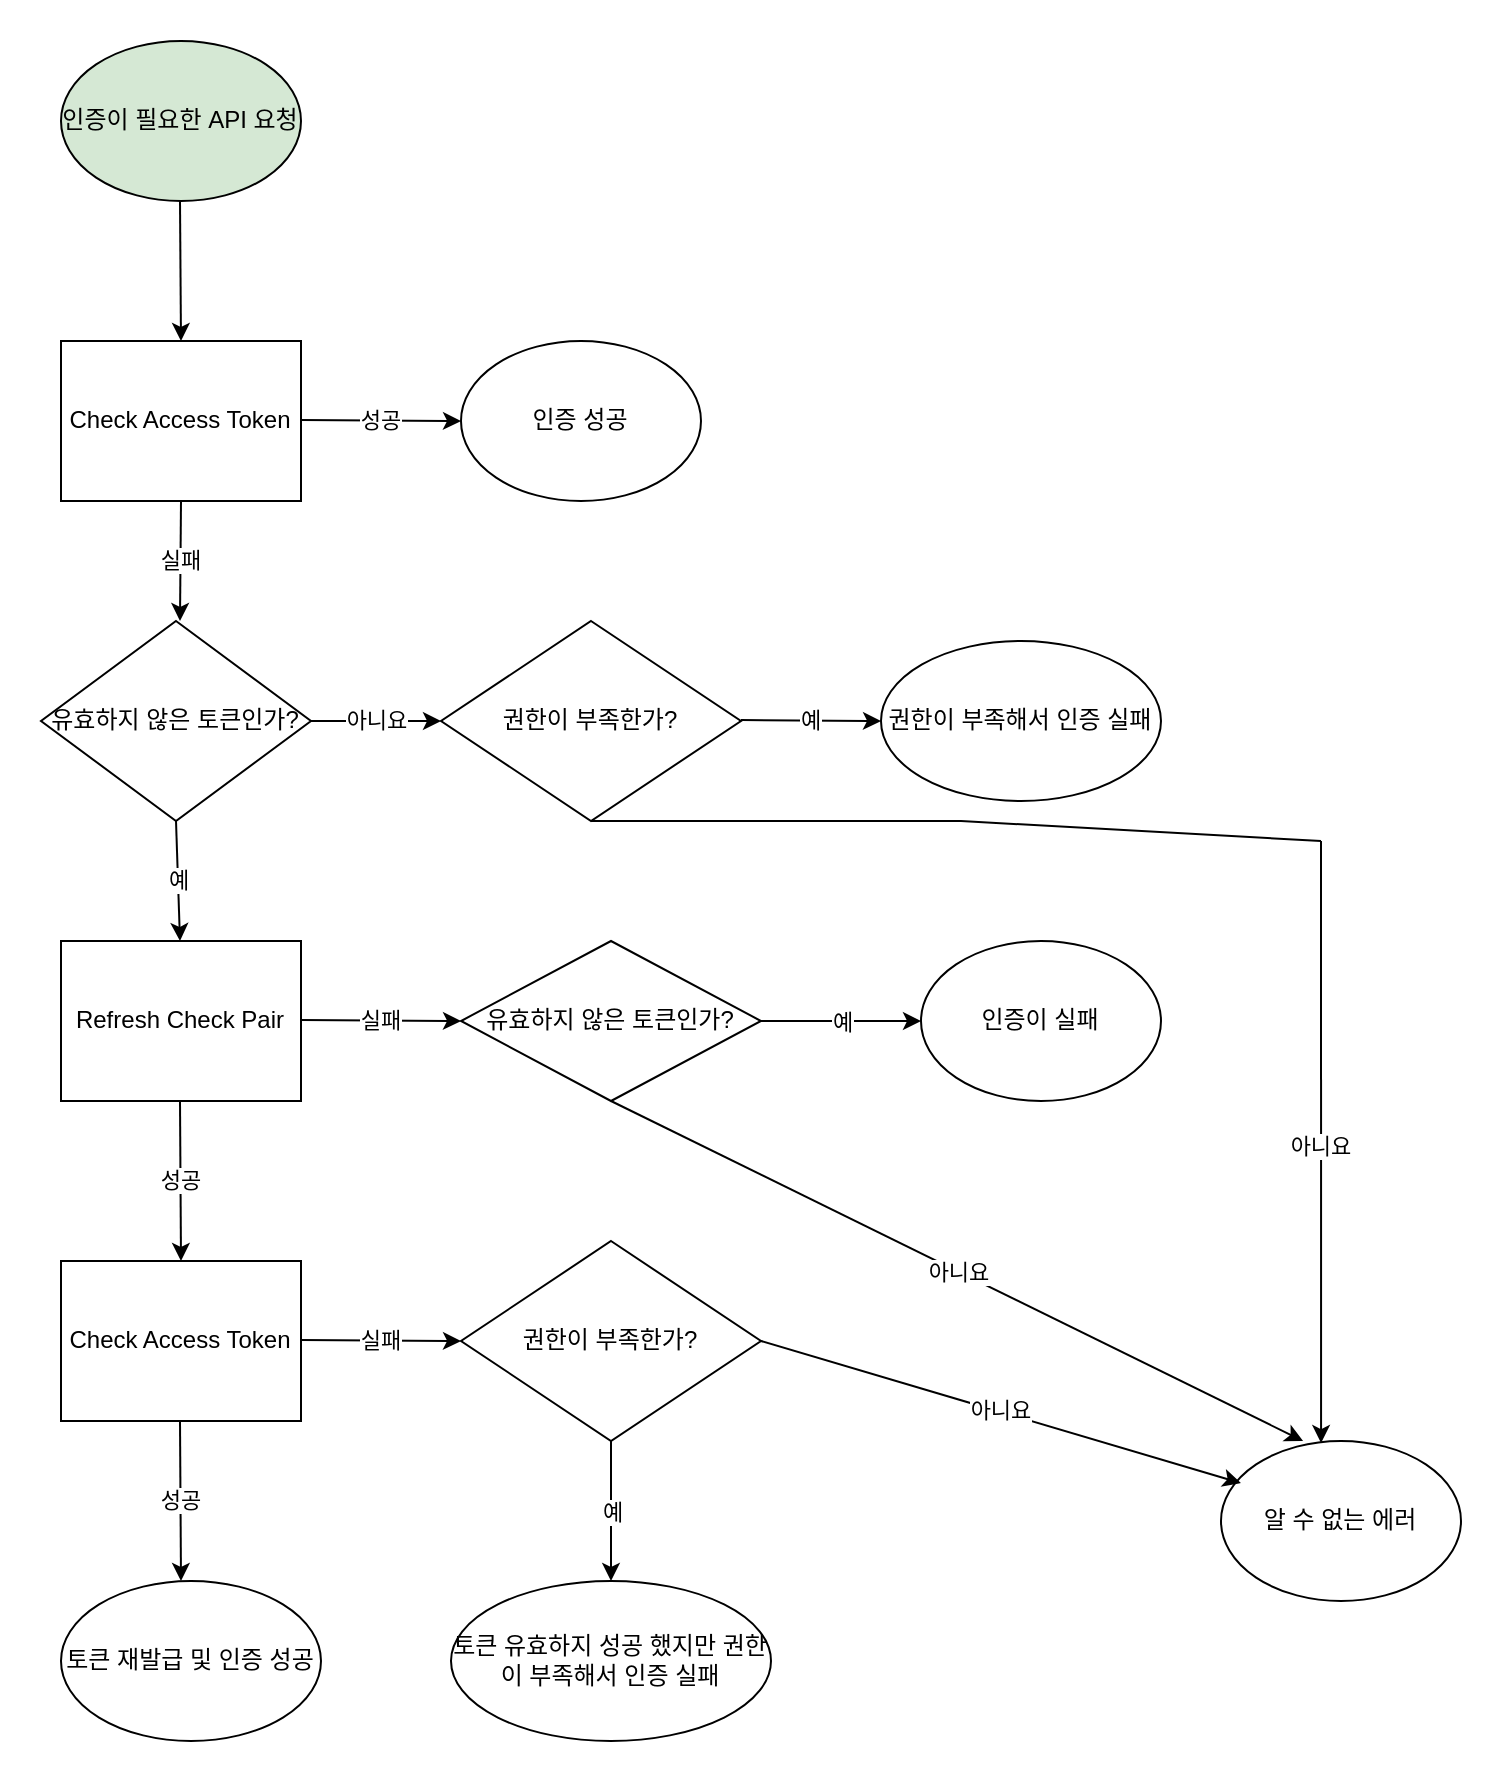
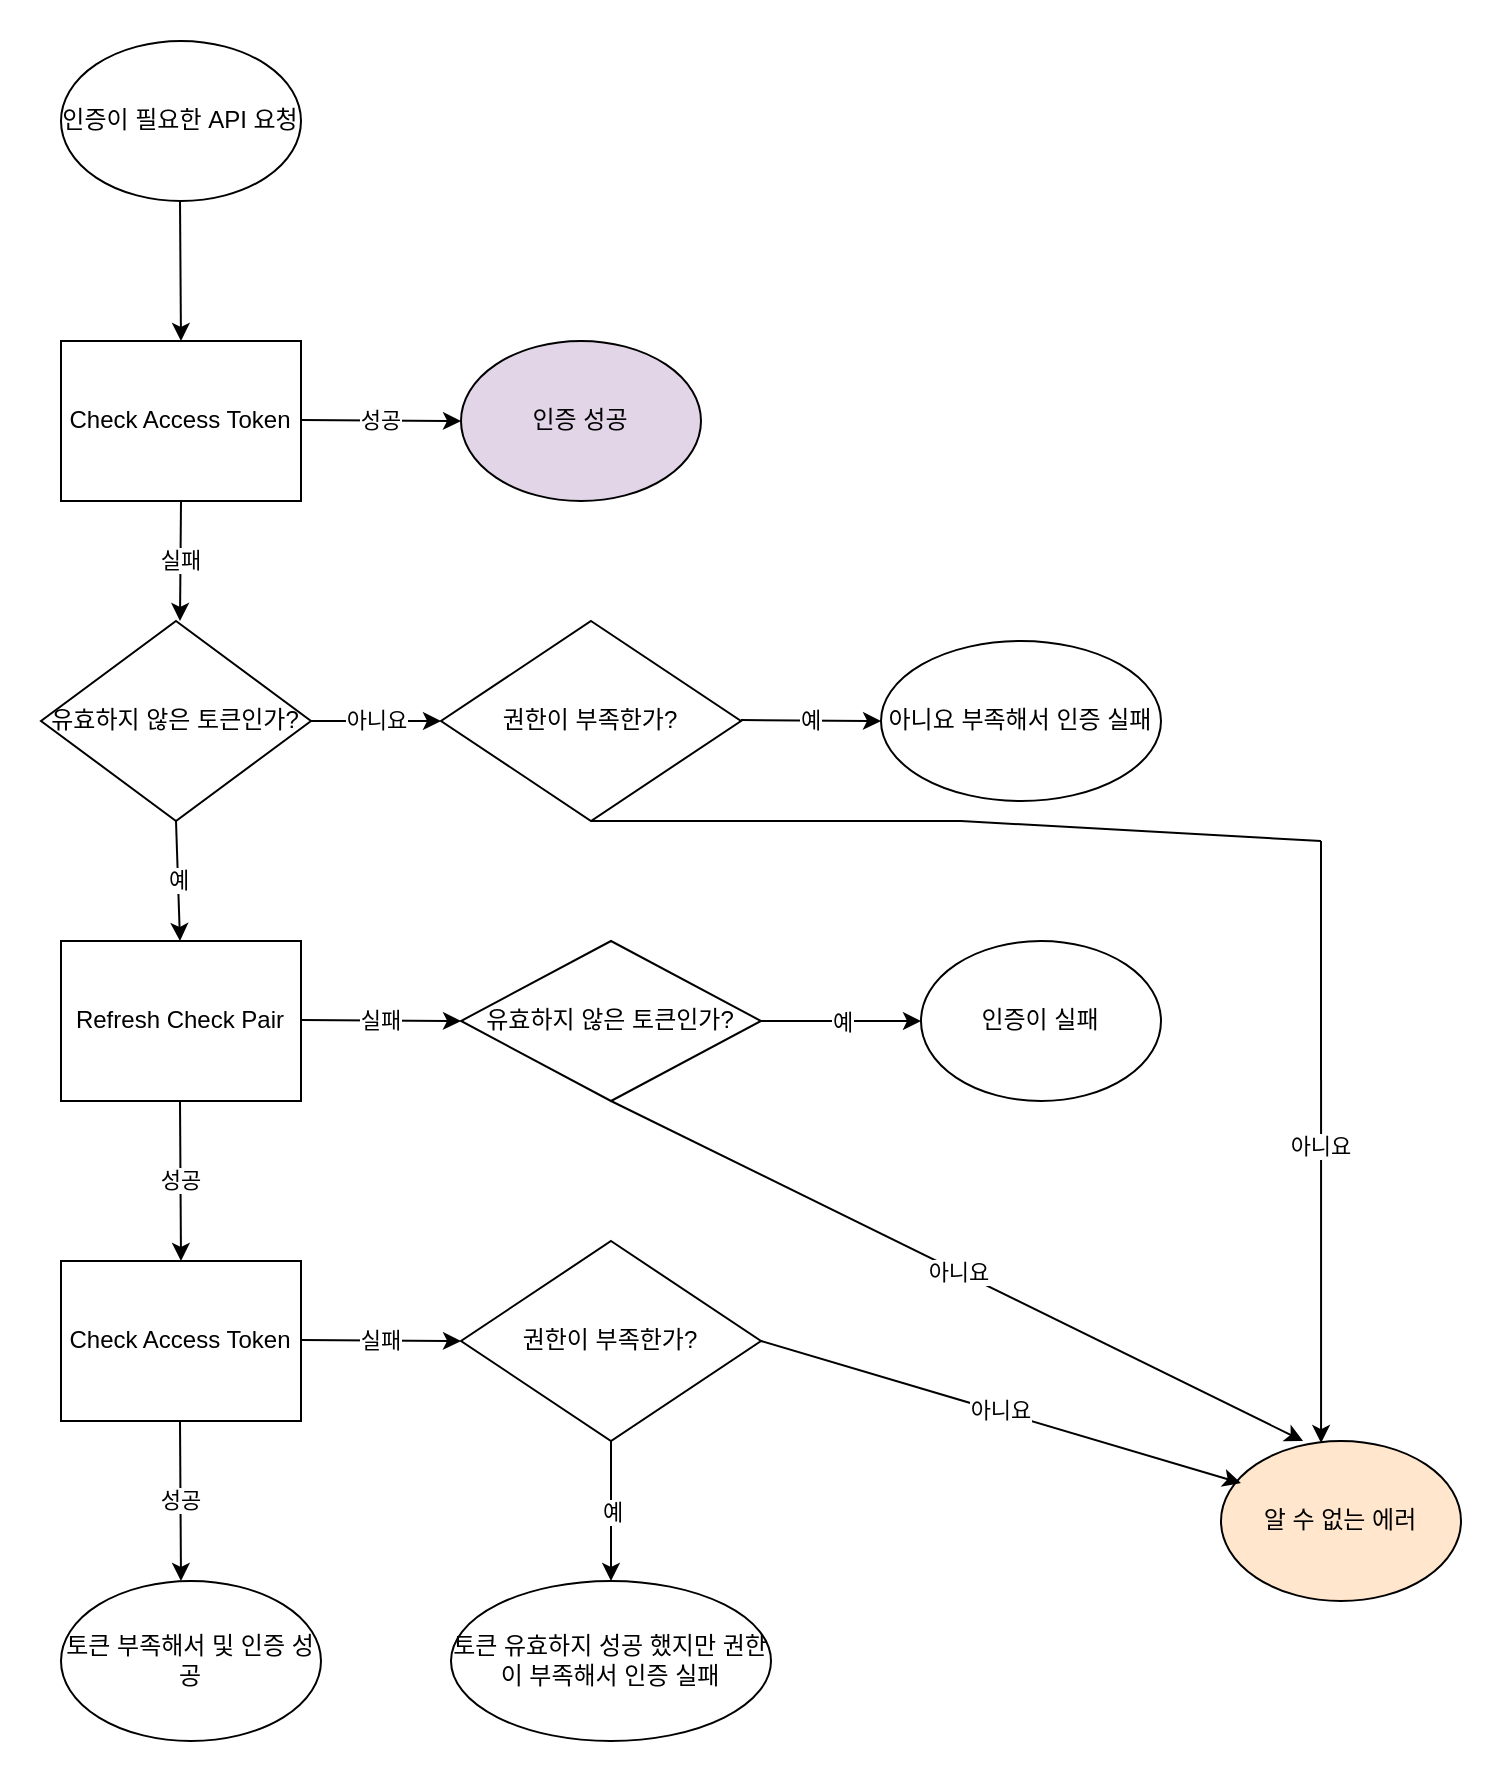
node "인증이 필요한 API 요청": fillcolor #d5e8d4 -> #ffffff
node "인증 성공": fillcolor #ffffff -> #e1d5e7
node "권한이 부족해서 인증 실패": label "권한이 부족해서 인증 실패" -> "아니요 부족해서 인증 실패"
node "알 수 없는 에러": fillcolor #ffffff -> #ffe6cc
node "토큰 재발급 및 인증 성공": label "토큰 재발급 및 인증 성공" -> "토큰 부족해서 및 인증 성공"
